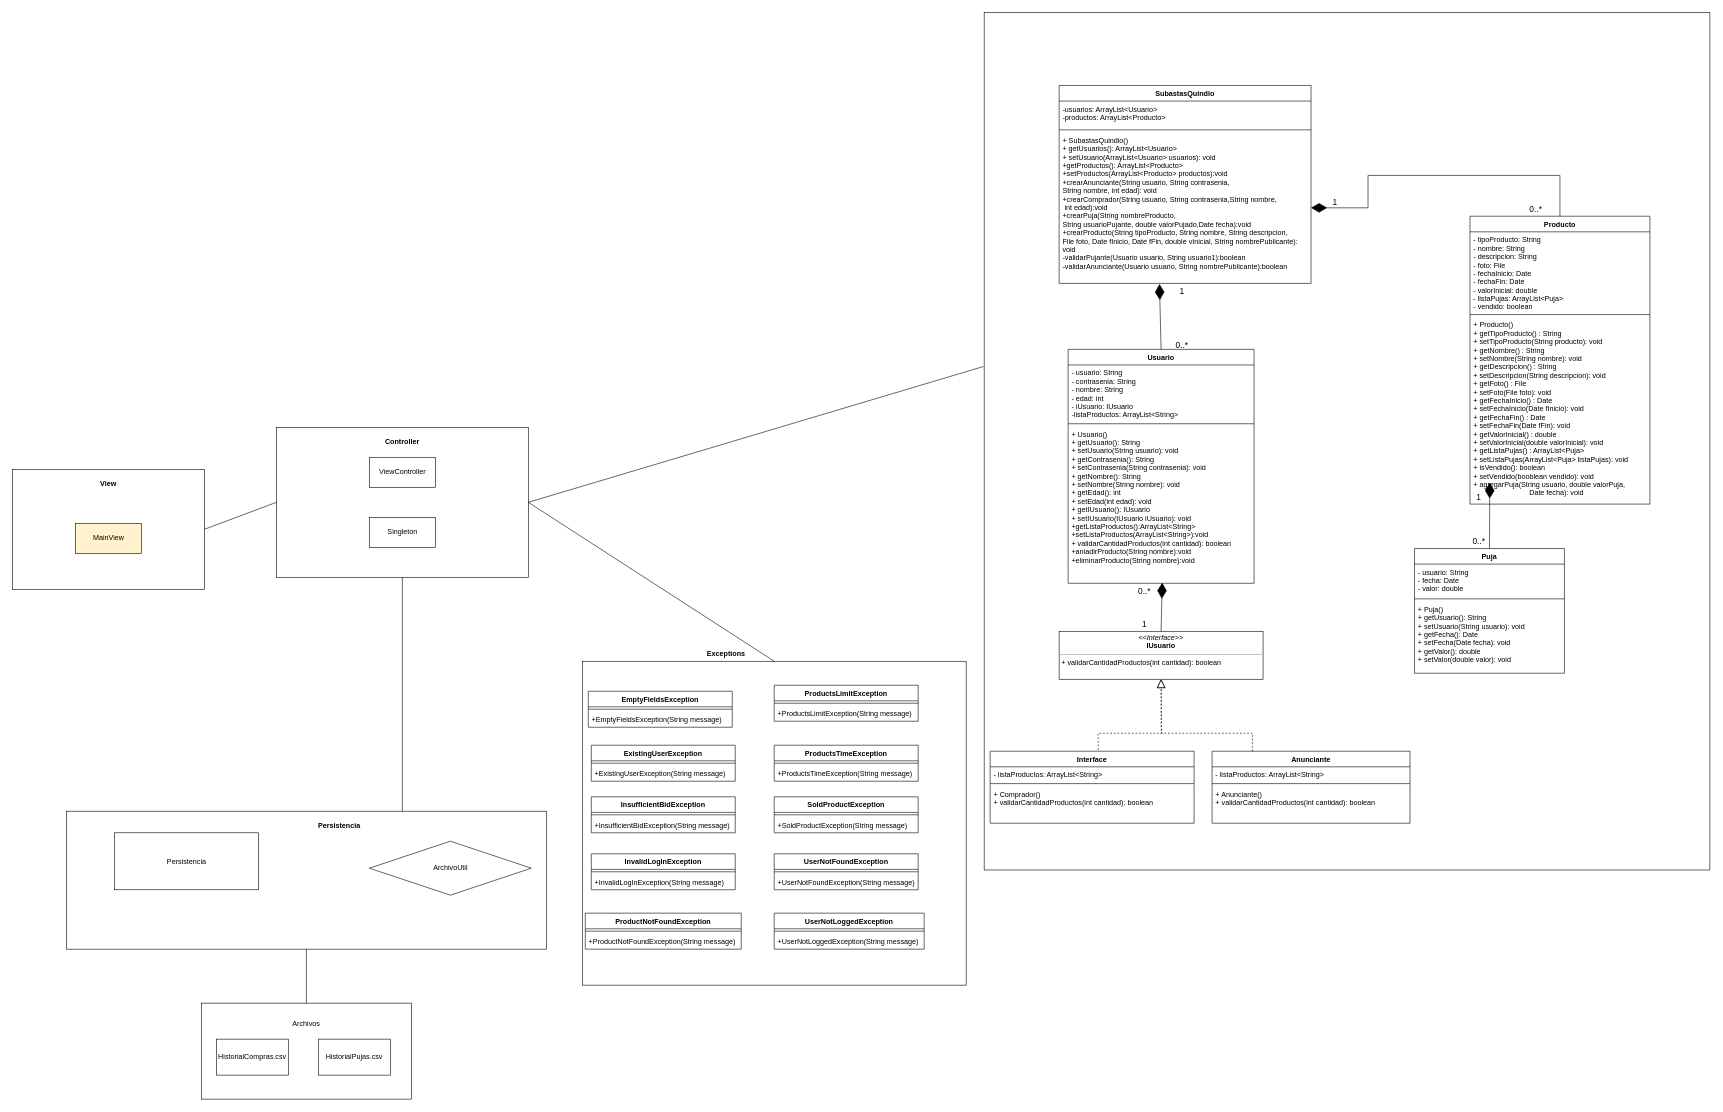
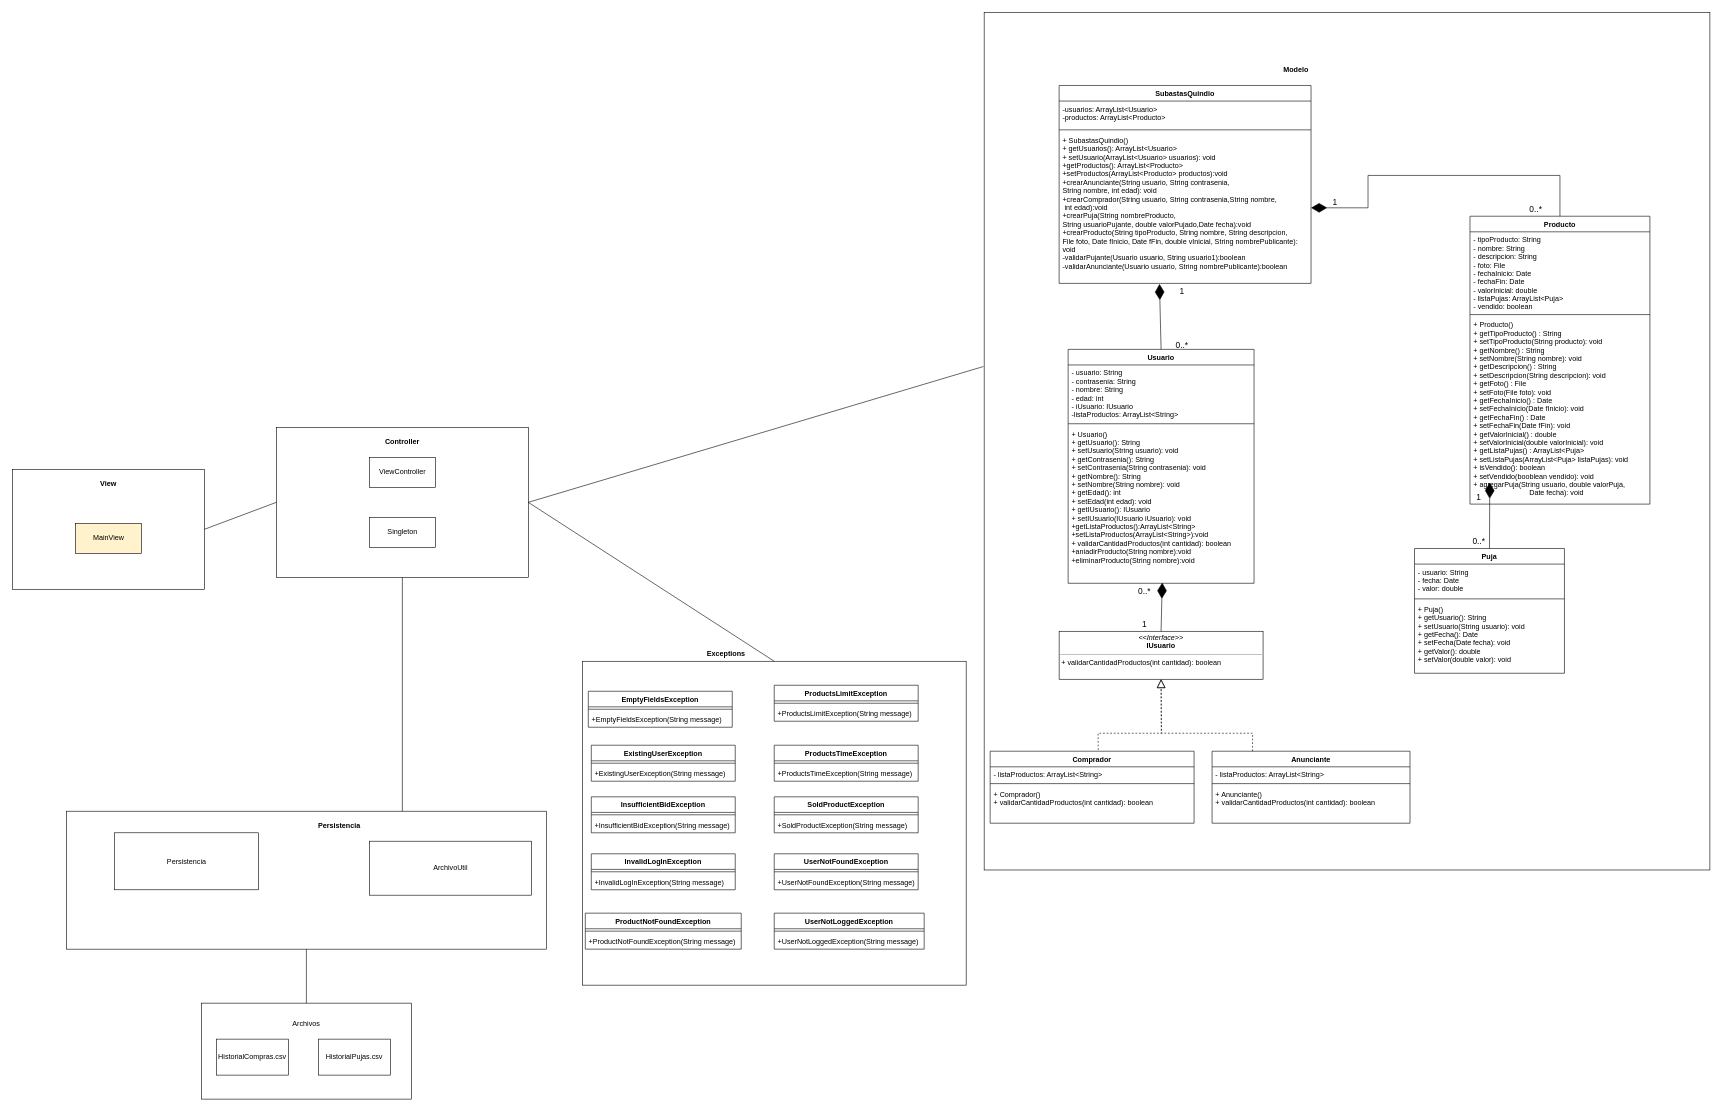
node "Modelo": added
node "Interface": label "Interface" -> "Comprador"
node "ArchivoUtil": shape diamond -> rectangle
